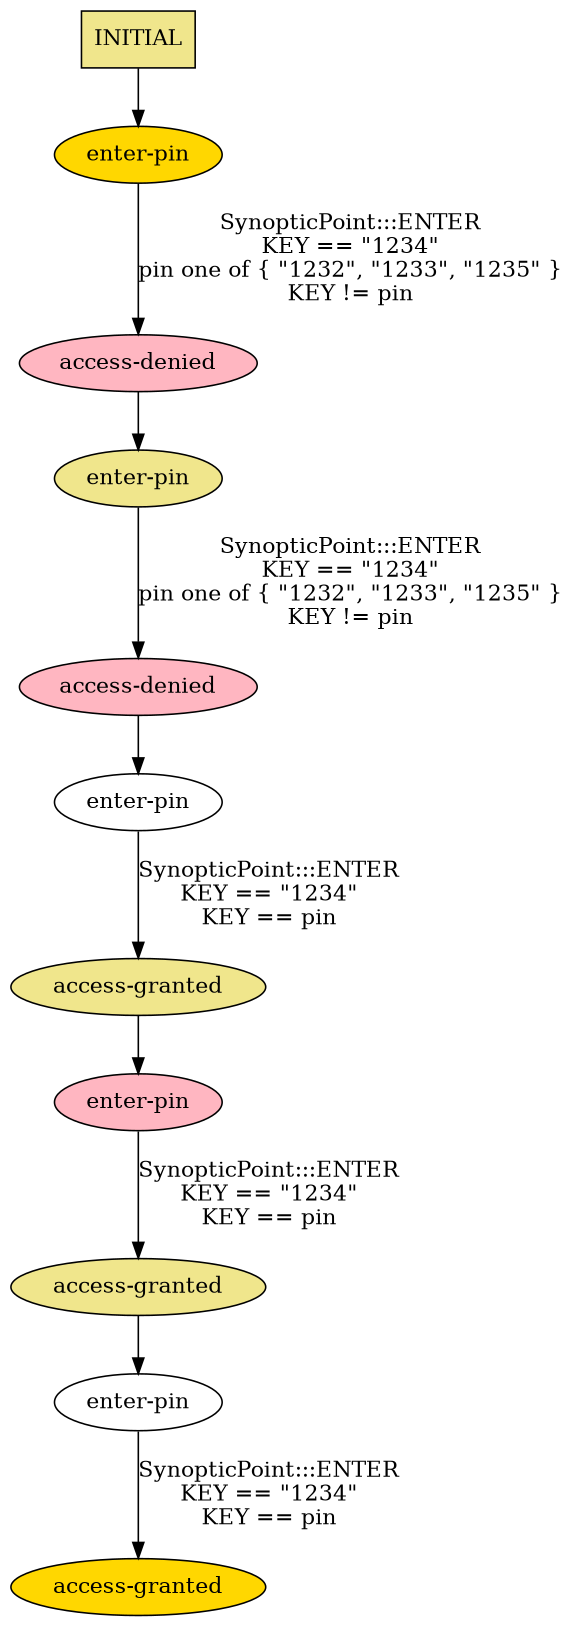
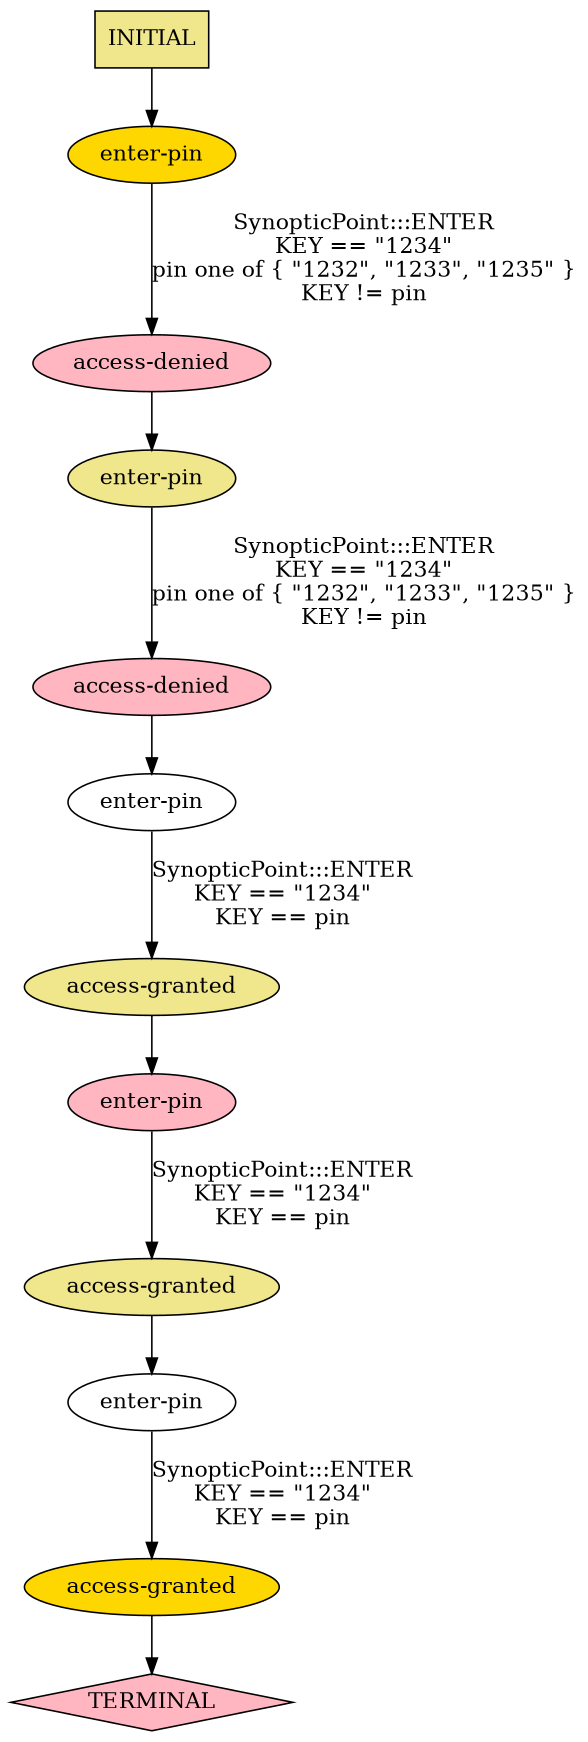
node "TERMINAL": added
